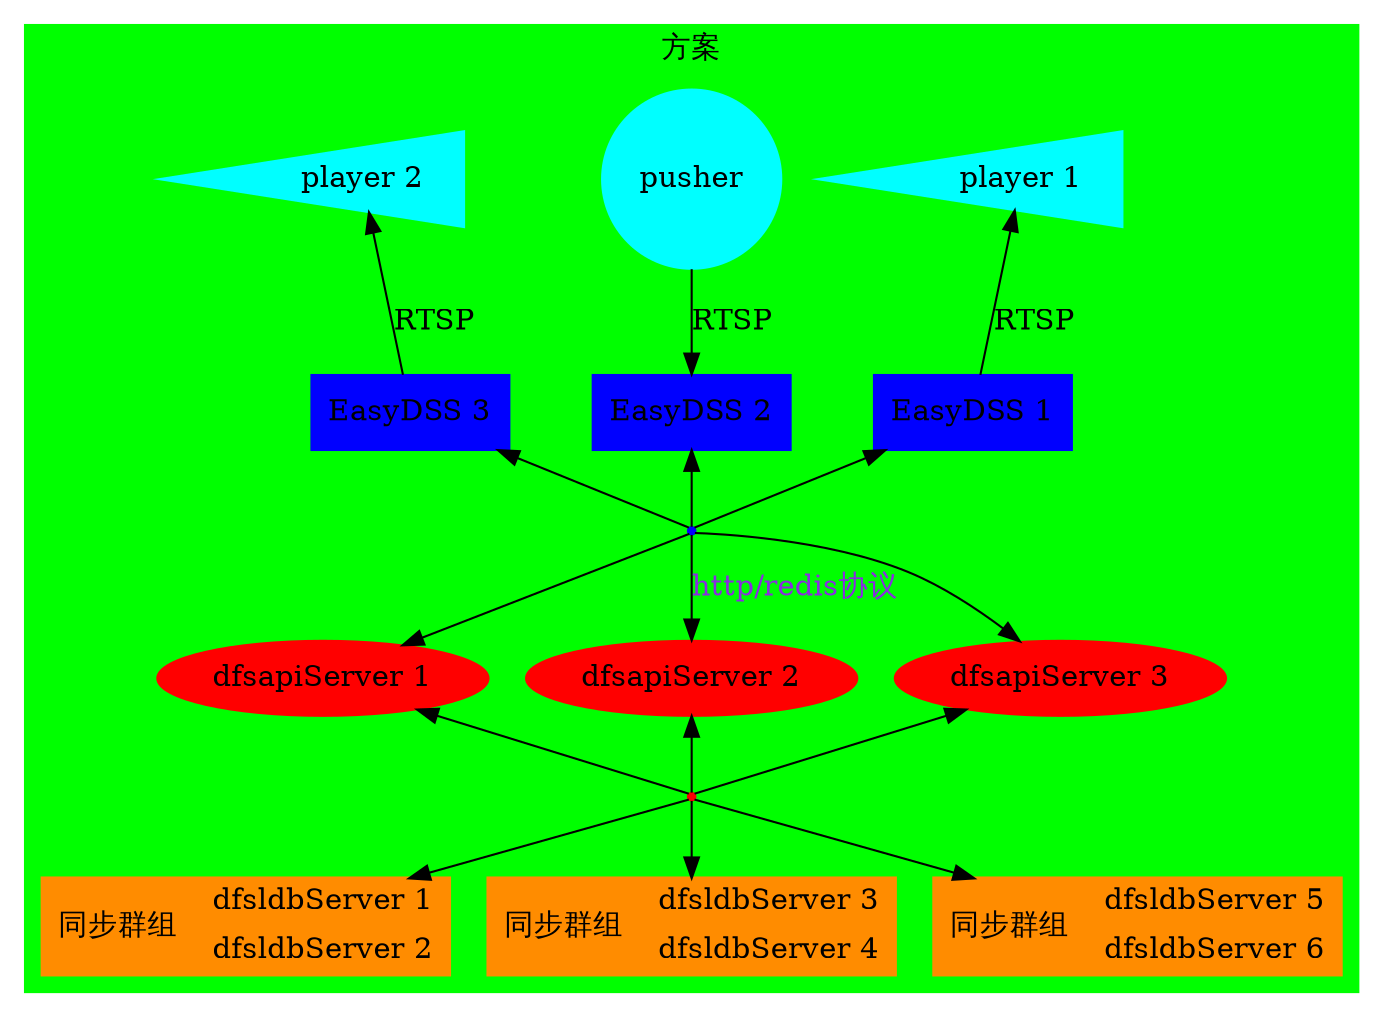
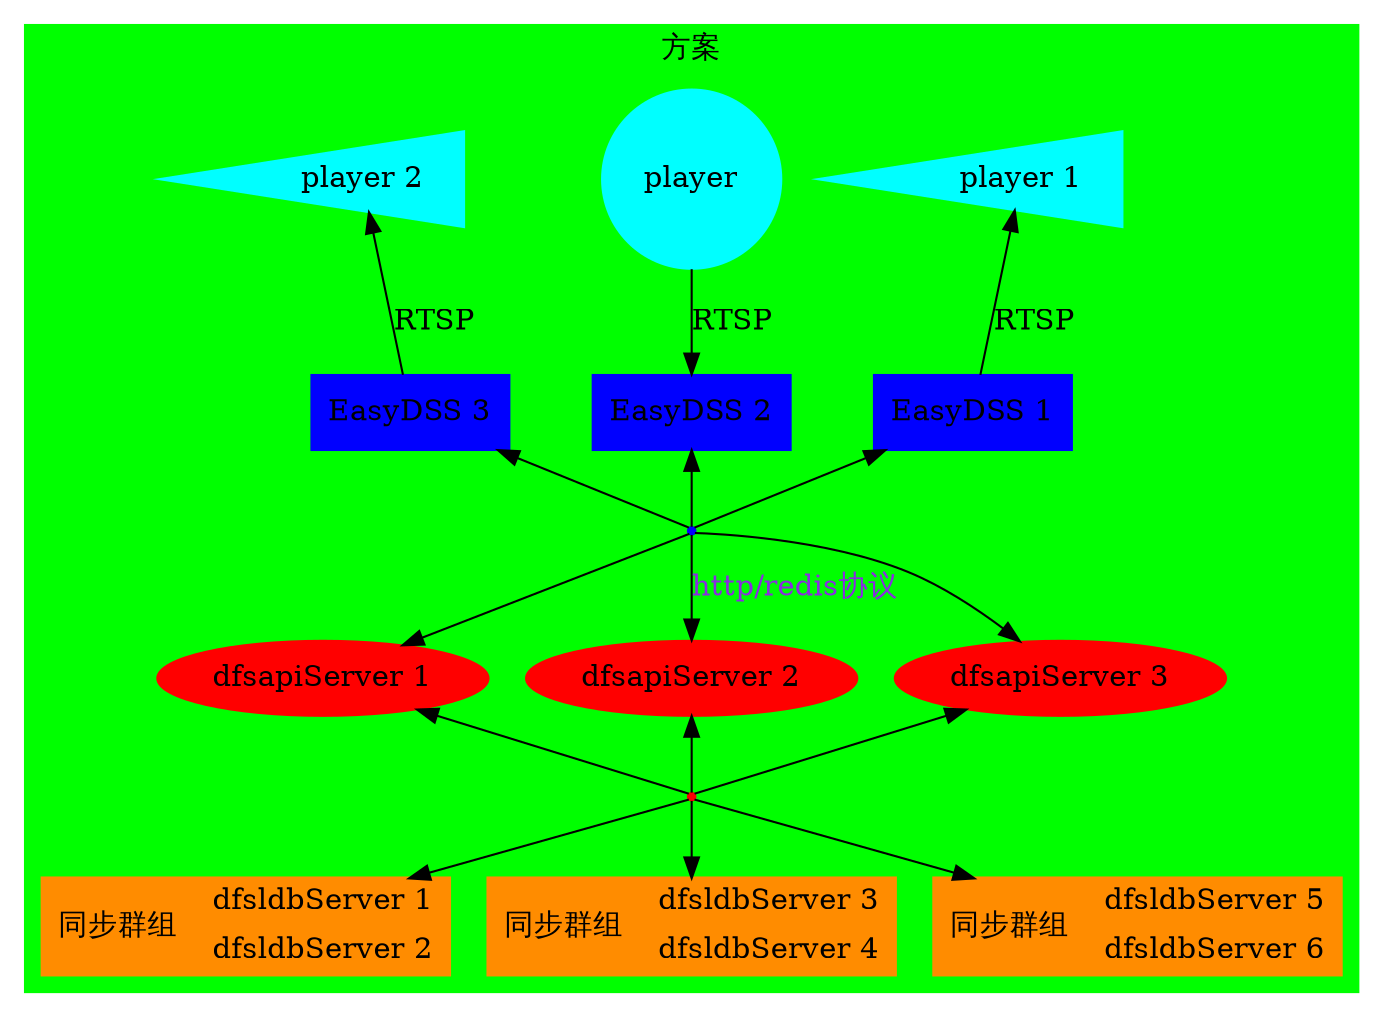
node "pusher": label "pusher" -> "player"
